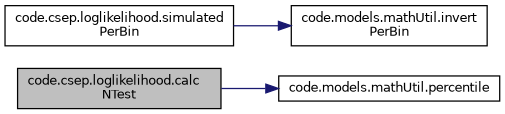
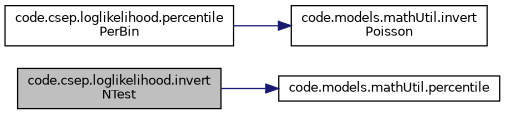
node "code.csep.loglikelihood.simulated PerBin": label "code.csep.loglikelihood.simulated PerBin" -> "code.csep.loglikelihood.percentile PerBin"
node "code.models.mathUtil.invert PerBin": label "code.models.mathUtil.invert PerBin" -> "code.models.mathUtil.invert Poisson"
node "code.csep.loglikelihood.calc NTest": label "code.csep.loglikelihood.calc NTest" -> "code.csep.loglikelihood.invert NTest"
